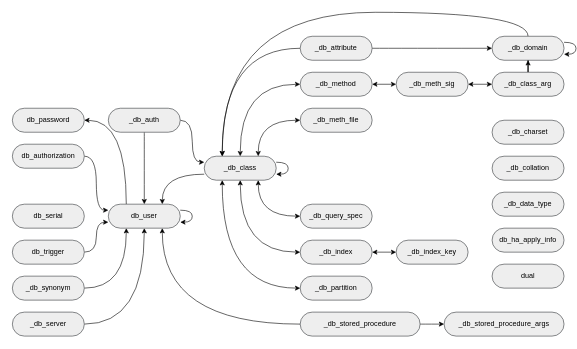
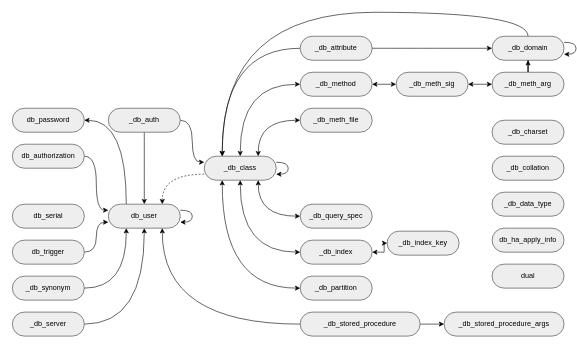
node "_db_class_arg": label "_db_class_arg" -> "_db_meth_arg"
edge "_db_class" -> "db_user": style solid -> dashed
node "_db_index_key": moved (432, 252) -> (423, 243)
